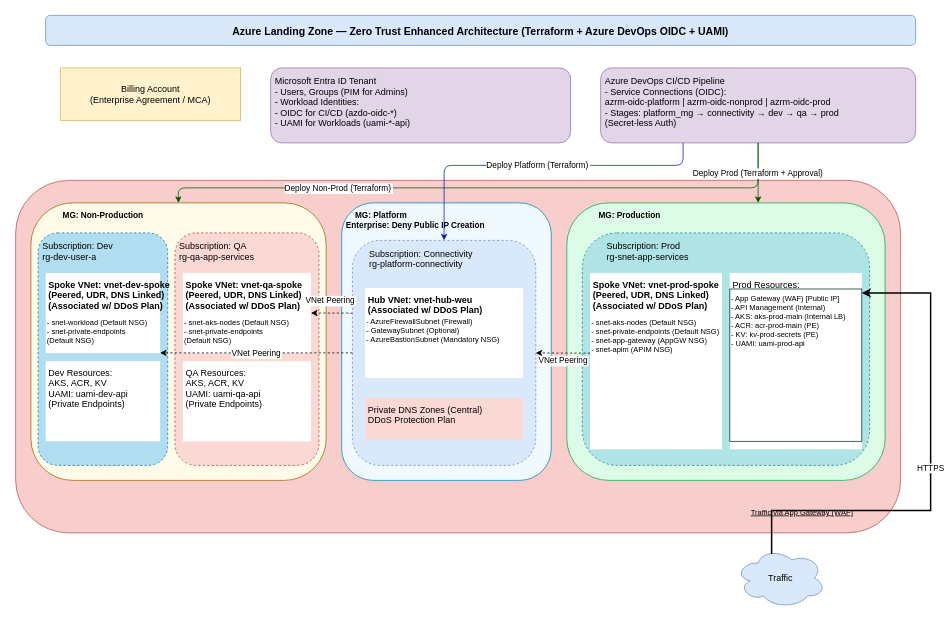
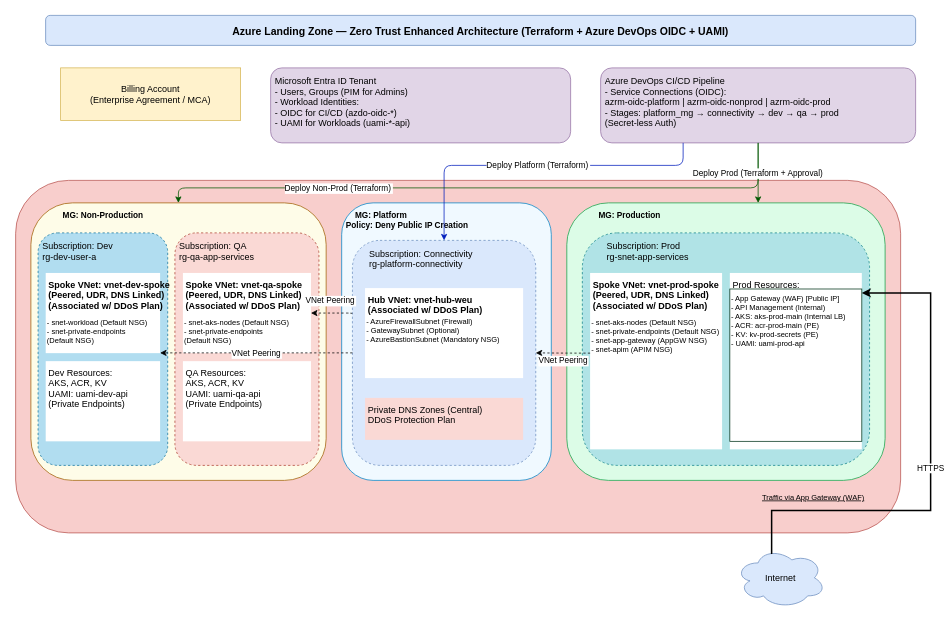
node "MG: Platform Enterprise: Deny Public IP Creation": label "MG: Platform Enterprise: Deny Public IP Creation" -> "MG: Platform Policy: Deny Public IP Creation"
node "Traffic via App Gateway (WAF)": moved (804, 510) -> (815, 495)
node "Traffic": label "Traffic" -> "Internet"
